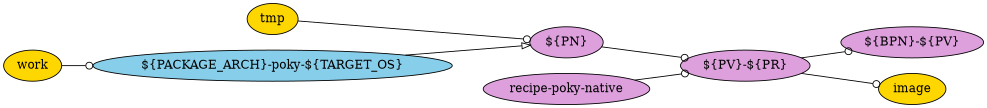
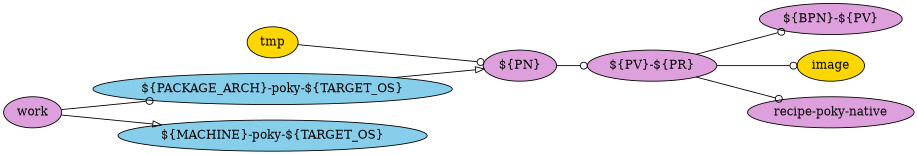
node "work": fillcolor gold -> plum
edge "recipe-poky-native" -> "${PV}-${PR}": reversed
node "${MACHINE}-poky-${TARGET_OS}": added
